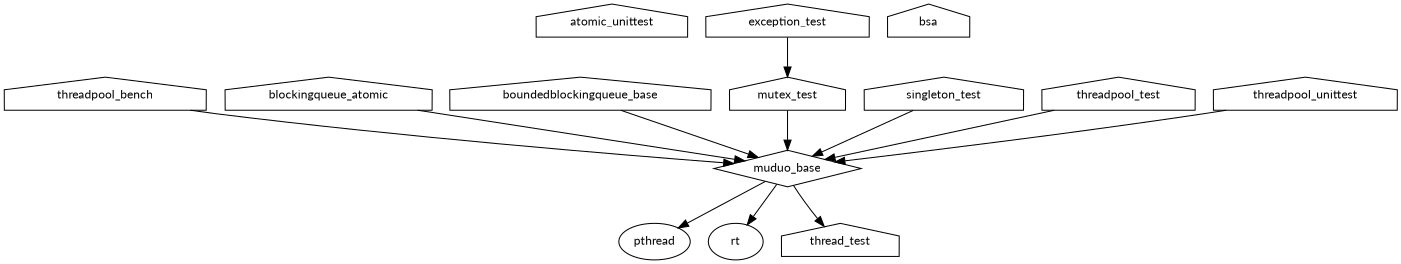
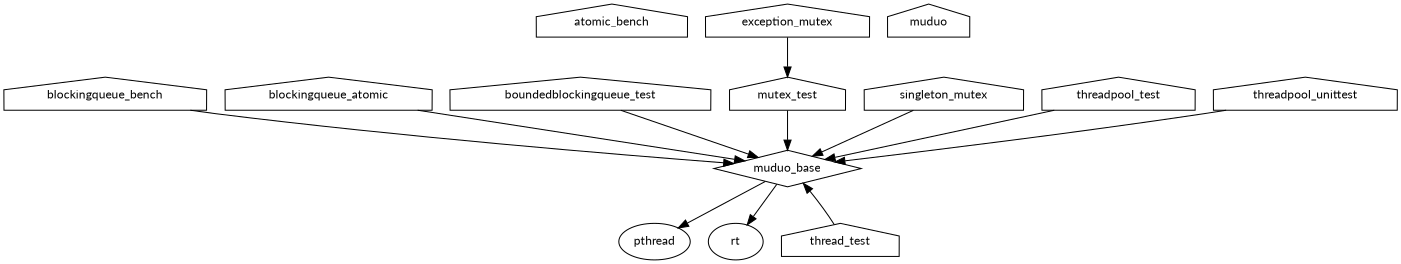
node "atomic_unittest": label "atomic_unittest" -> "atomic_bench"
node "exception_test": label "exception_test" -> "exception_mutex"
node "bsa": label "bsa" -> "muduo"
node "threadpool_bench": label "threadpool_bench" -> "blockingqueue_bench"
node "boundedblockingqueue_base": label "boundedblockingqueue_base" -> "boundedblockingqueue_test"
node "singleton_test": label "singleton_test" -> "singleton_mutex"
edge "muduo_base" -> "thread_test": reversed
